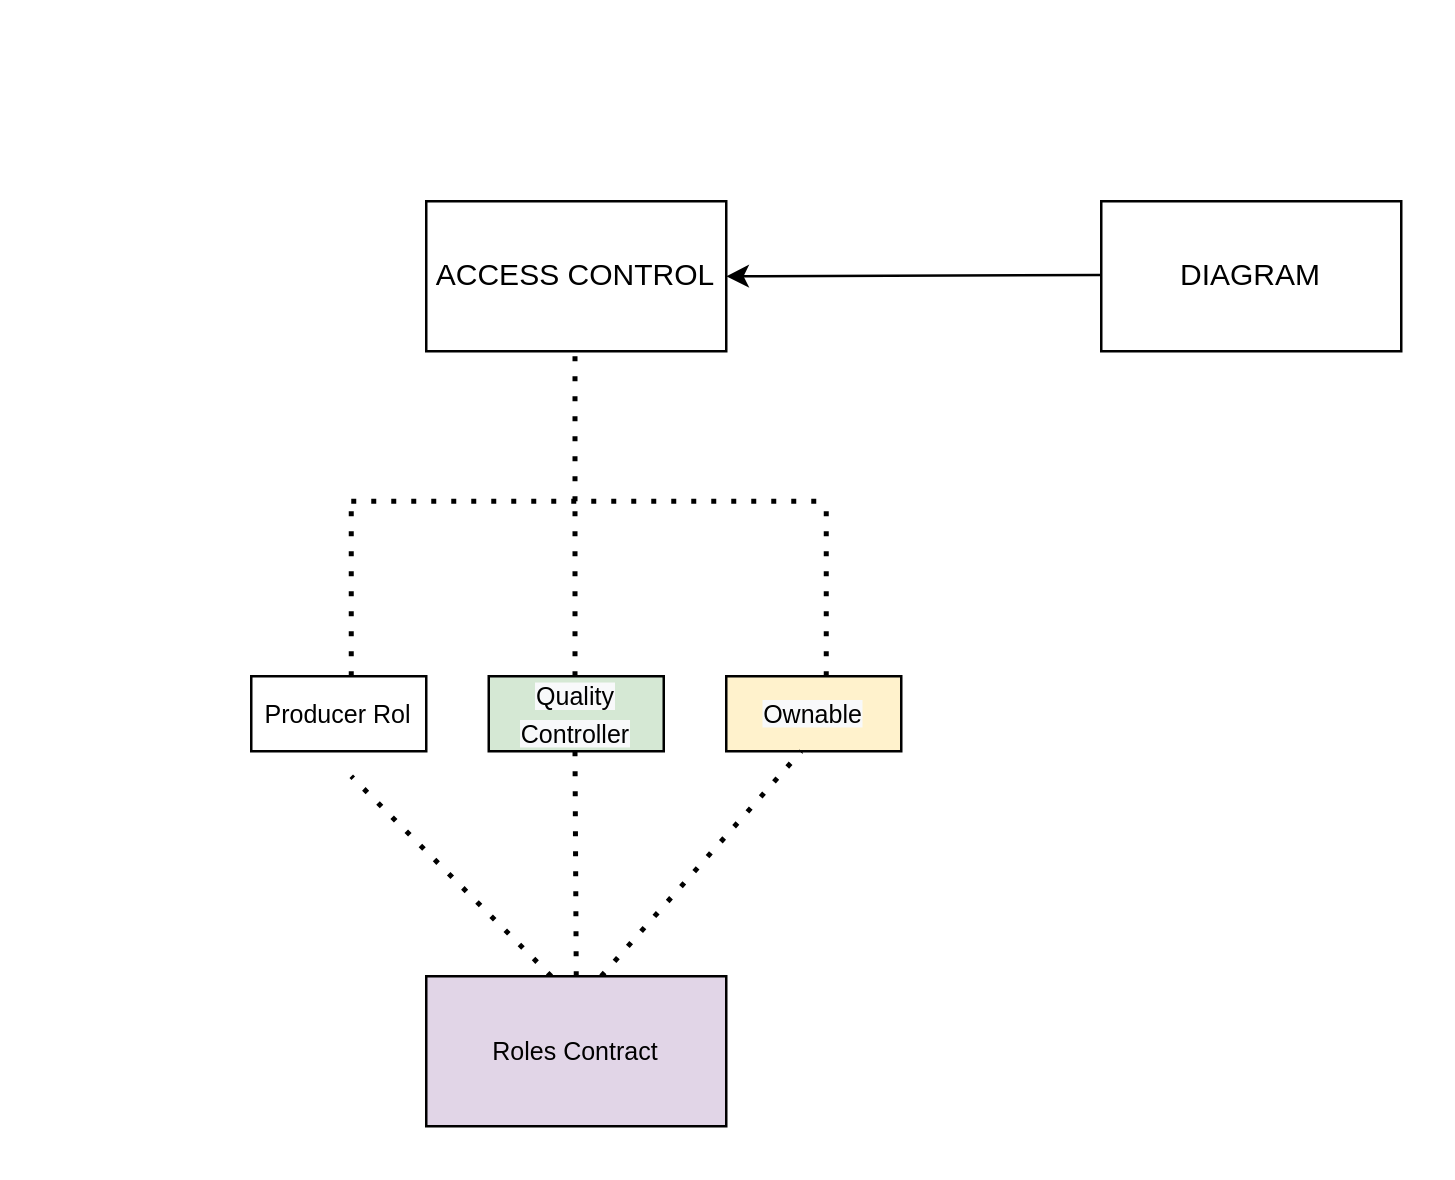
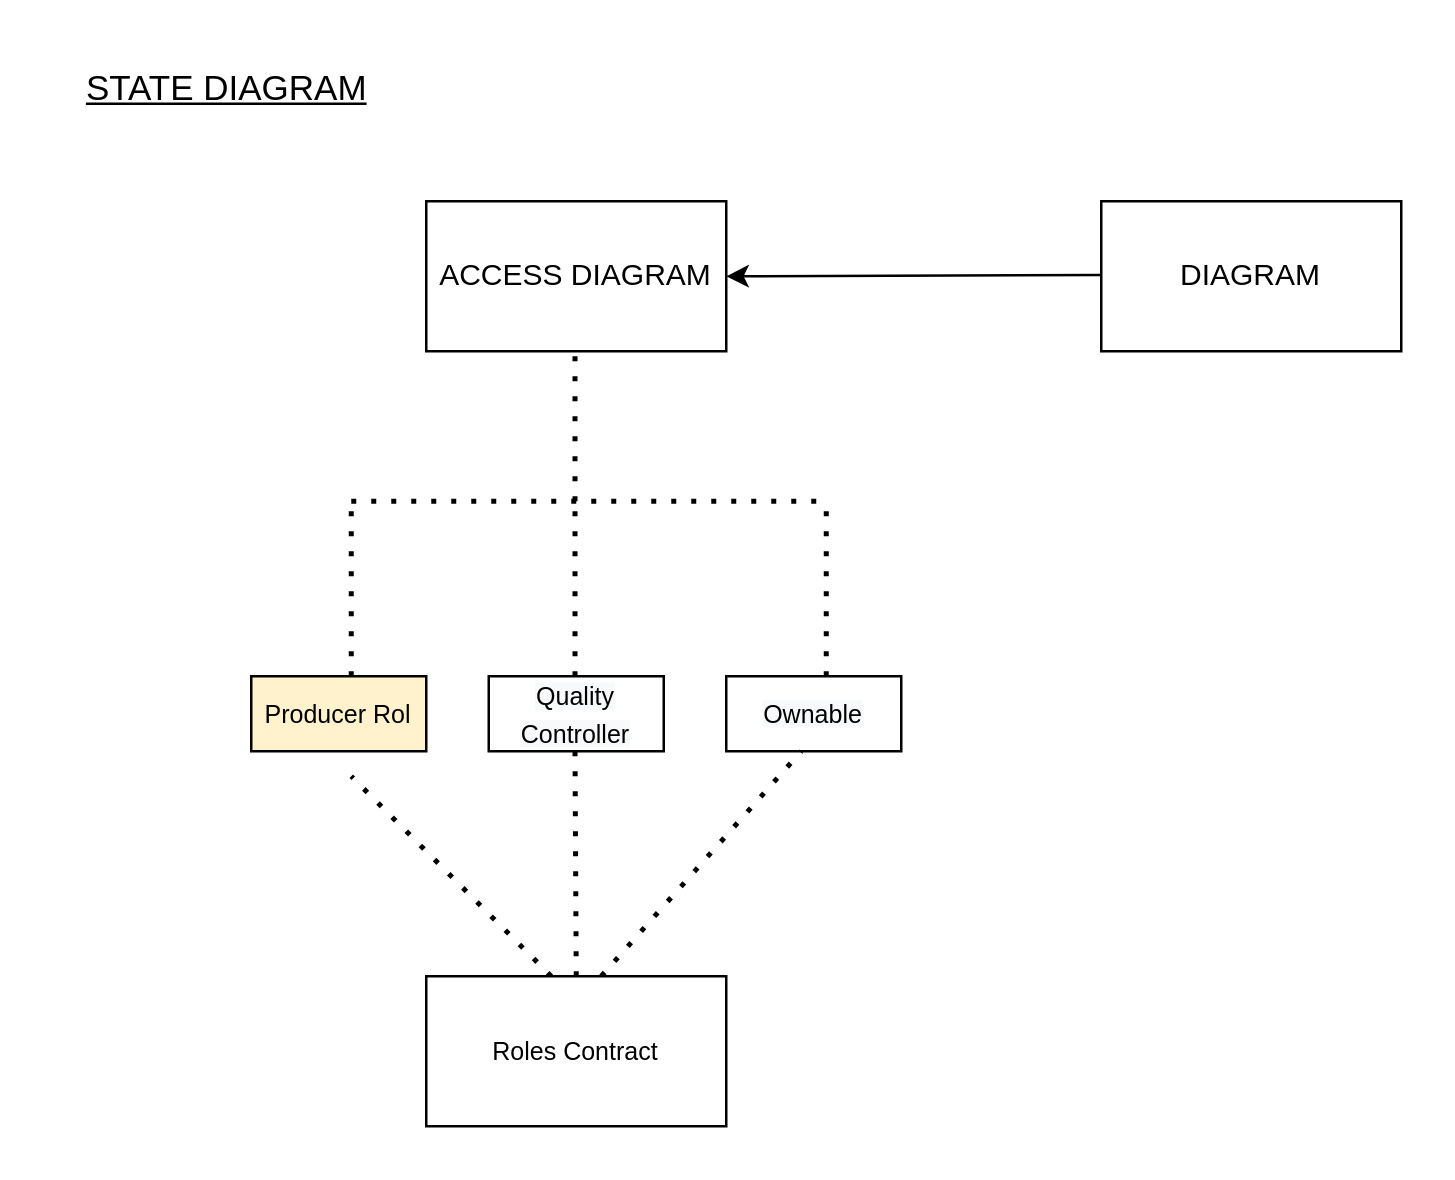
node "STATE DIAGRAM": added
node "ACCESS CONTROL": label "ACCESS CONTROL" -> "ACCESS DIAGRAM"
node "Producer Rol": fillcolor #ffffff -> #fff2cc
node "Quality Controller": fillcolor #d5e8d4 -> #ffffff
node "Ownable": fillcolor #fff2cc -> #ffffff
node "Roles Contract": fillcolor #e1d5e7 -> #ffffff
